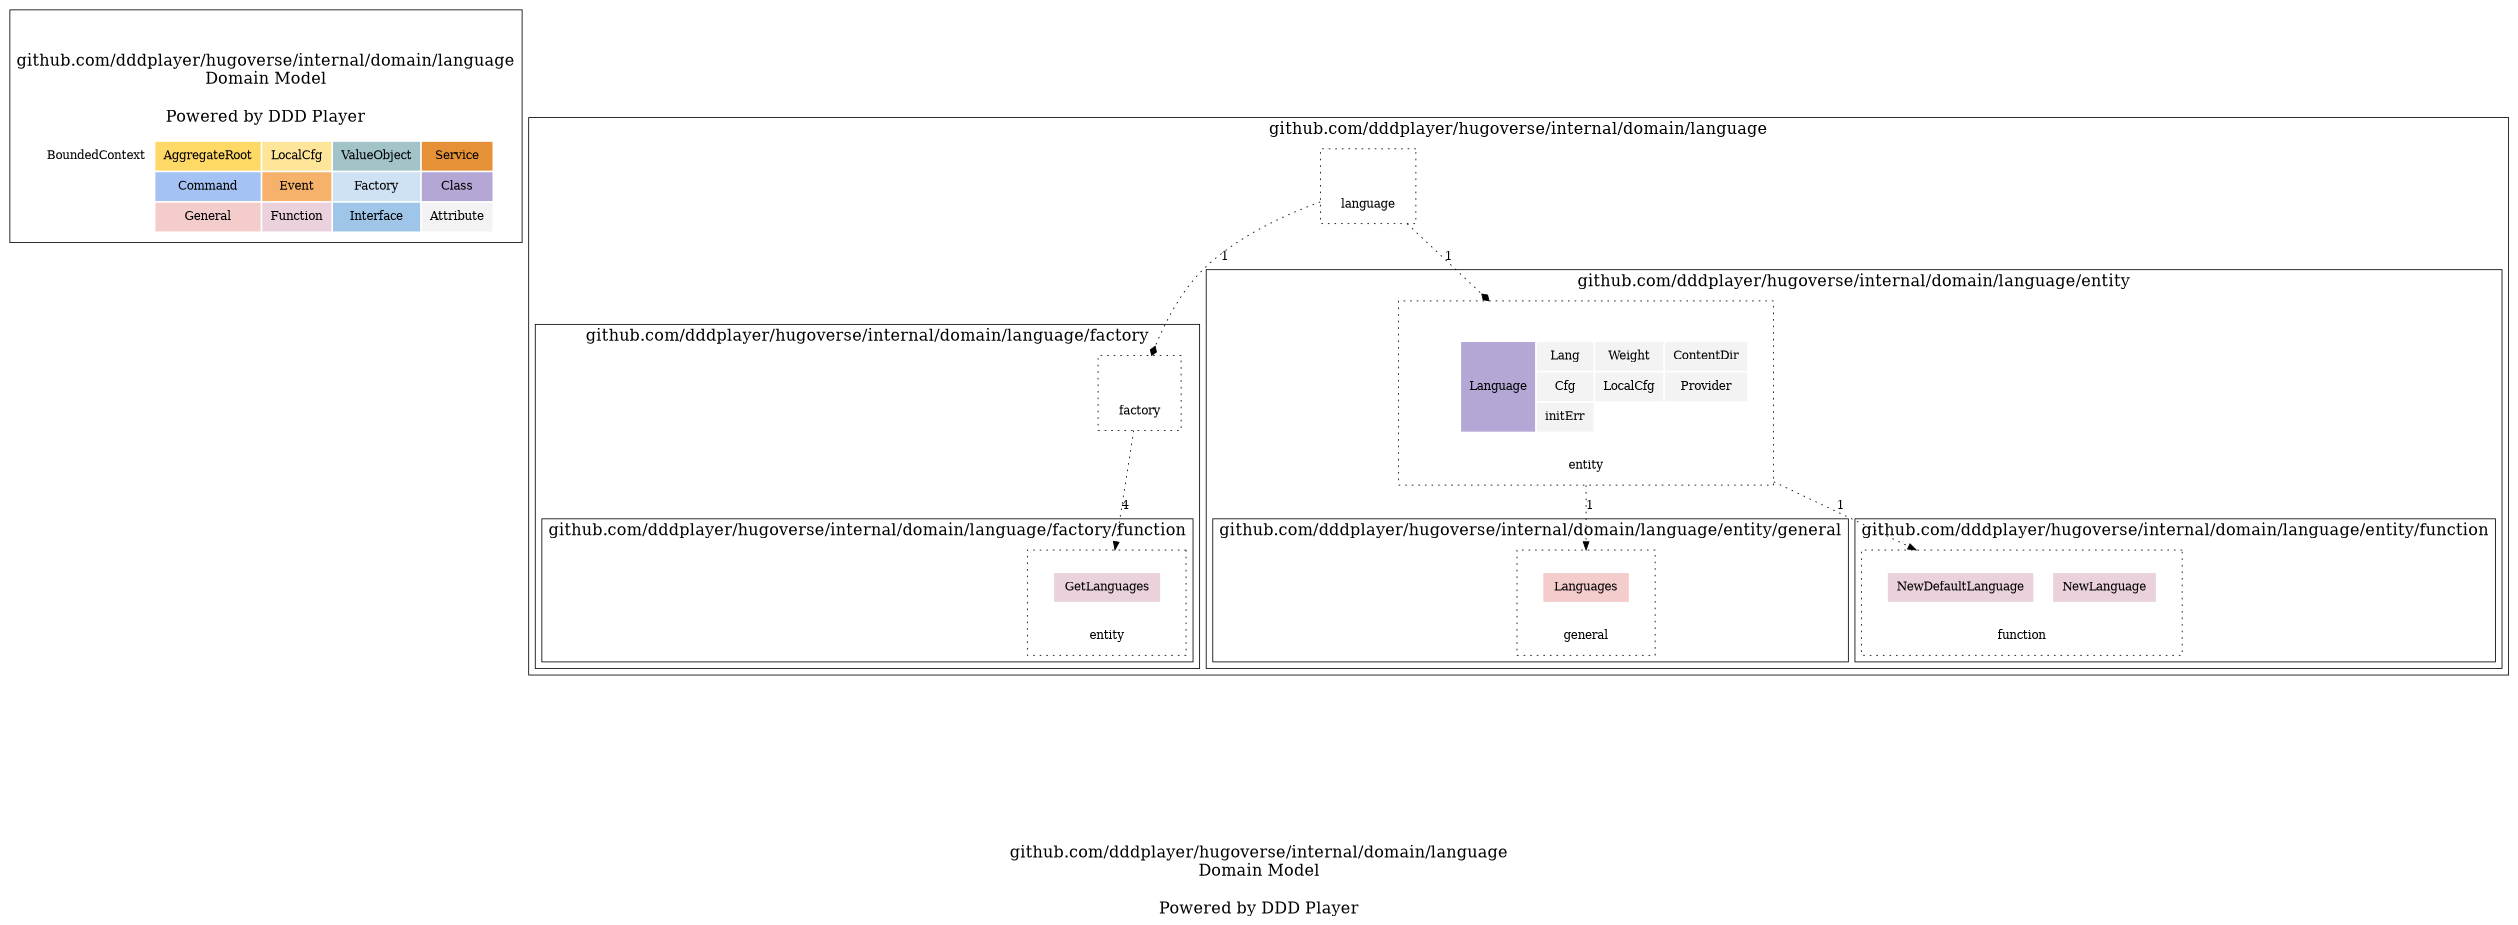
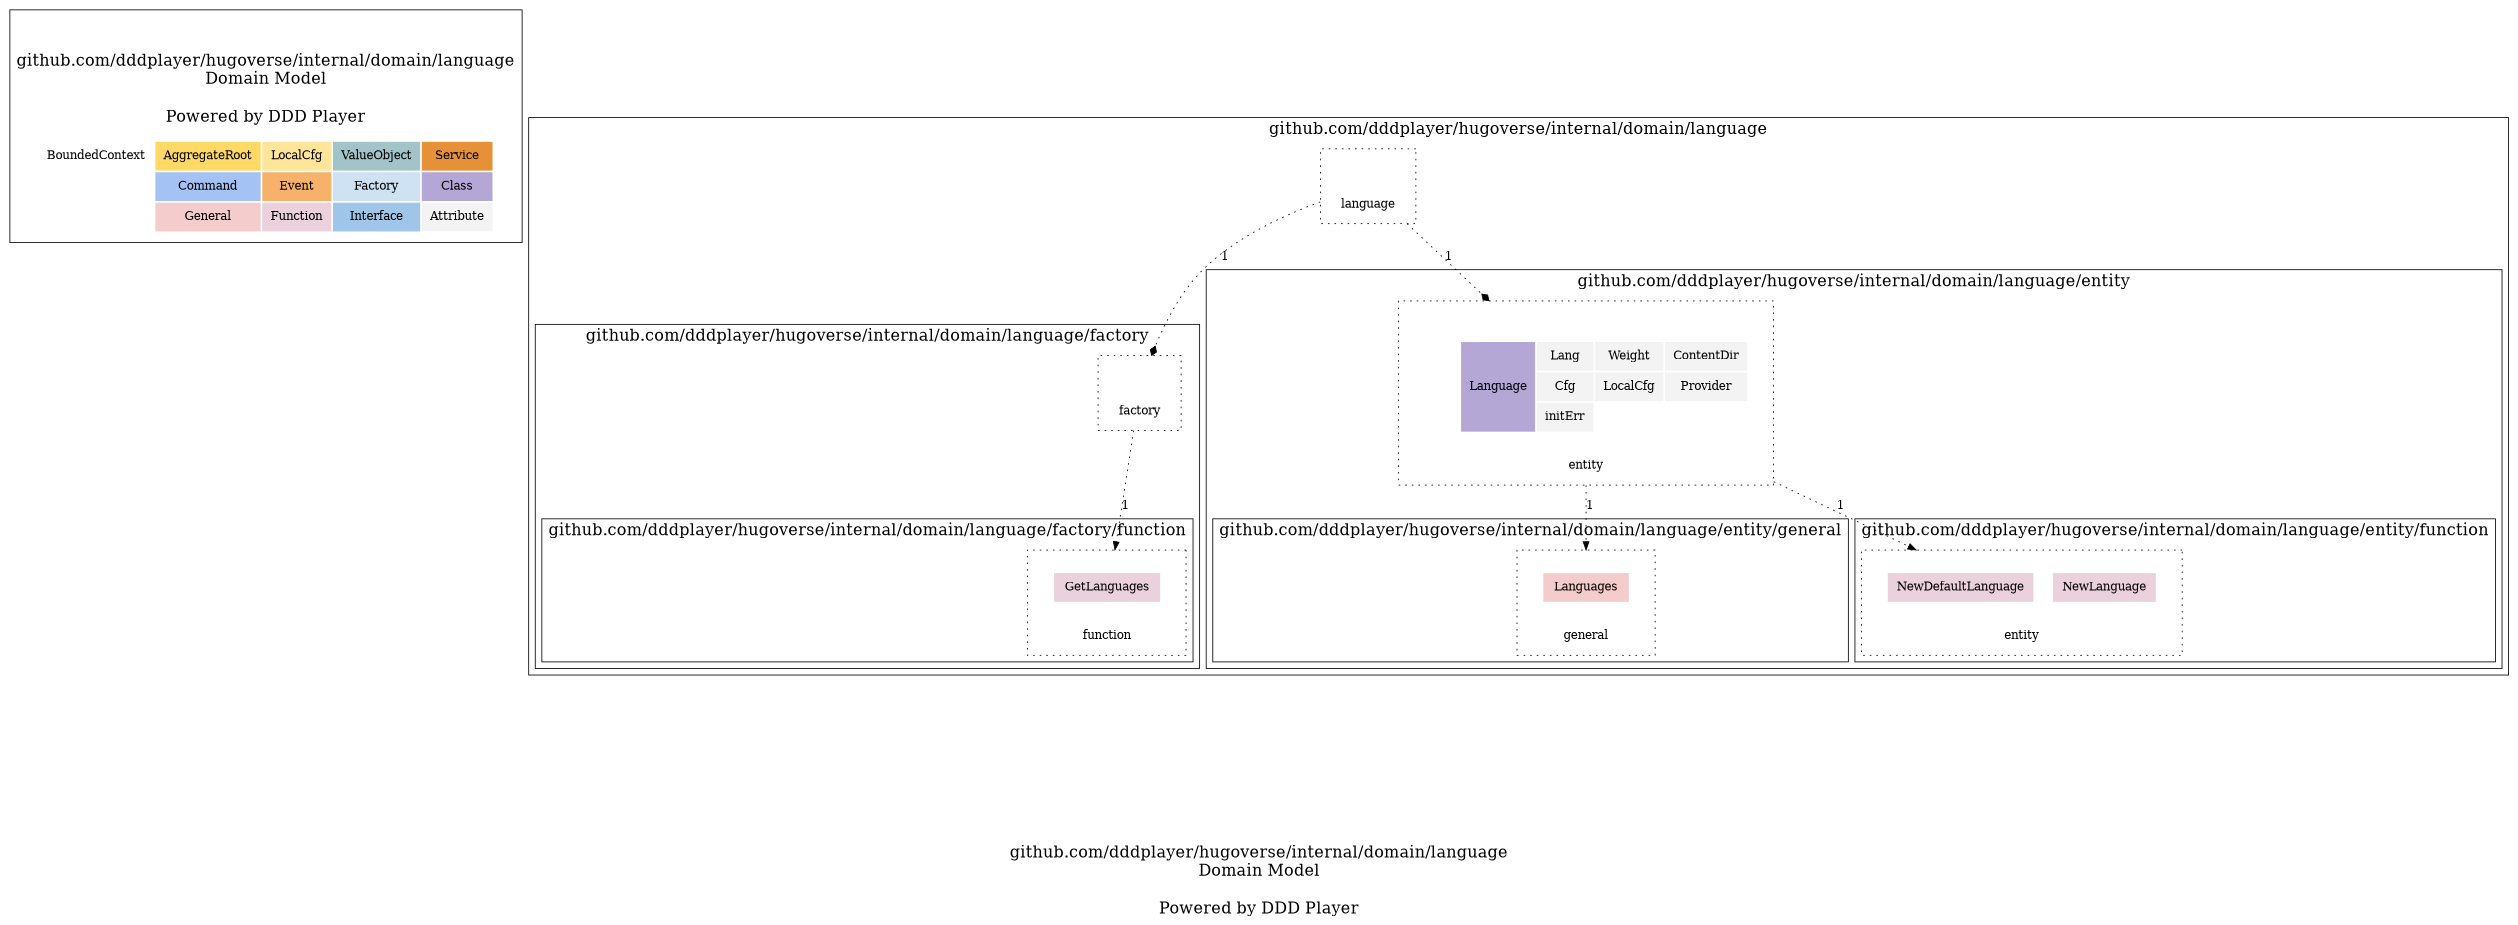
edge "factory" -> "GetLanguages": label "4" -> "1"
node "GetLanguages": text "entity" -> "function"
node "NewDefaultLanguage": text "function" -> "entity"
